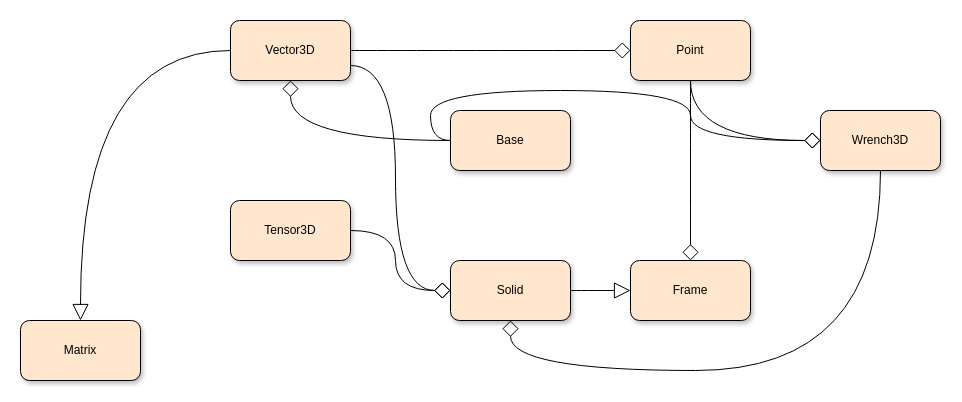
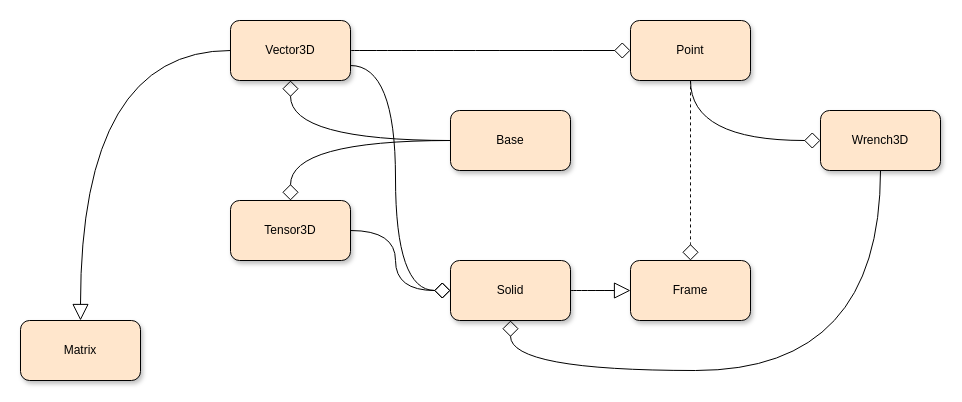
edge "Base" -> "Wrench3D": now "Base" -> "Tensor3D"
edge "Point" -> "Frame": style solid -> dashed
